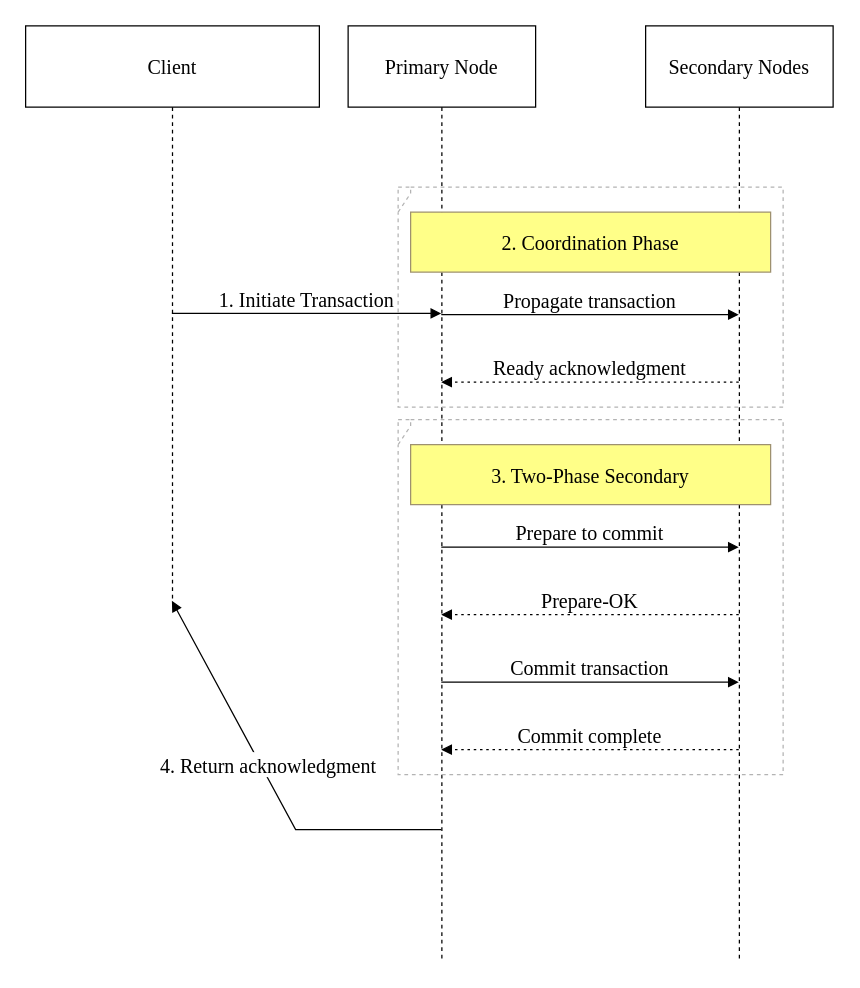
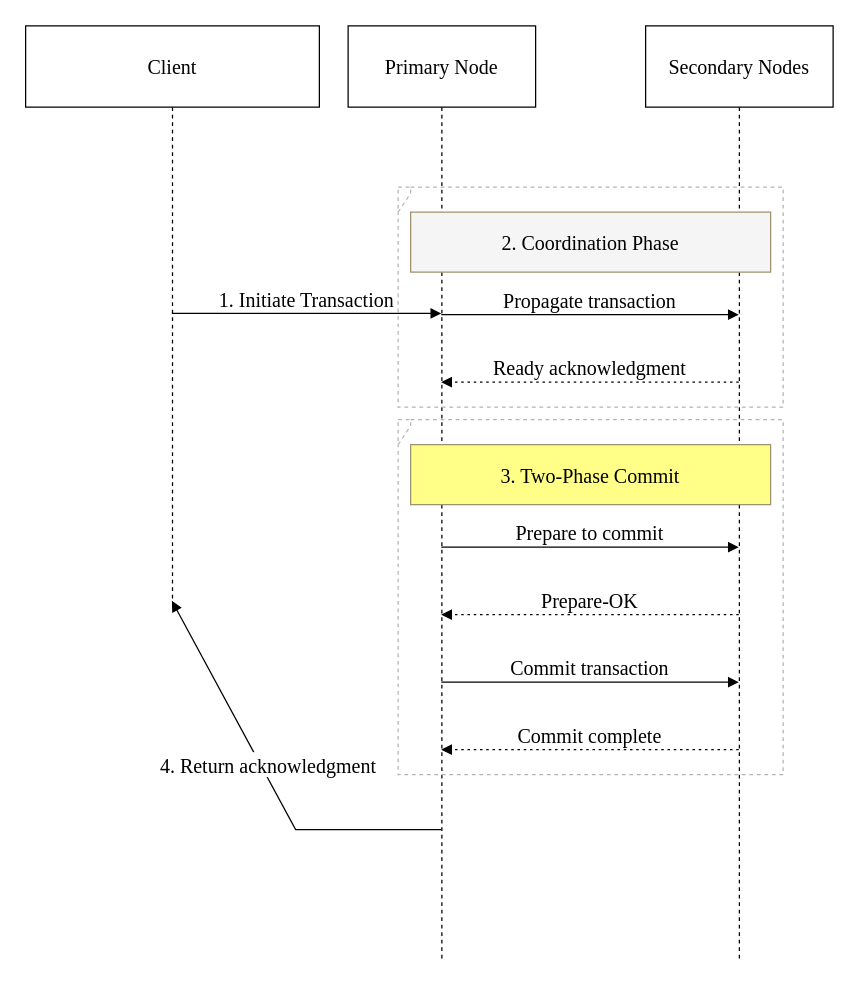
node "2. Coordination Phase": fillcolor #ffff88 -> #f5f5f5
node "3. Two-Phase Secondary": label "3. Two-Phase Secondary" -> "3. Two-Phase Commit"
